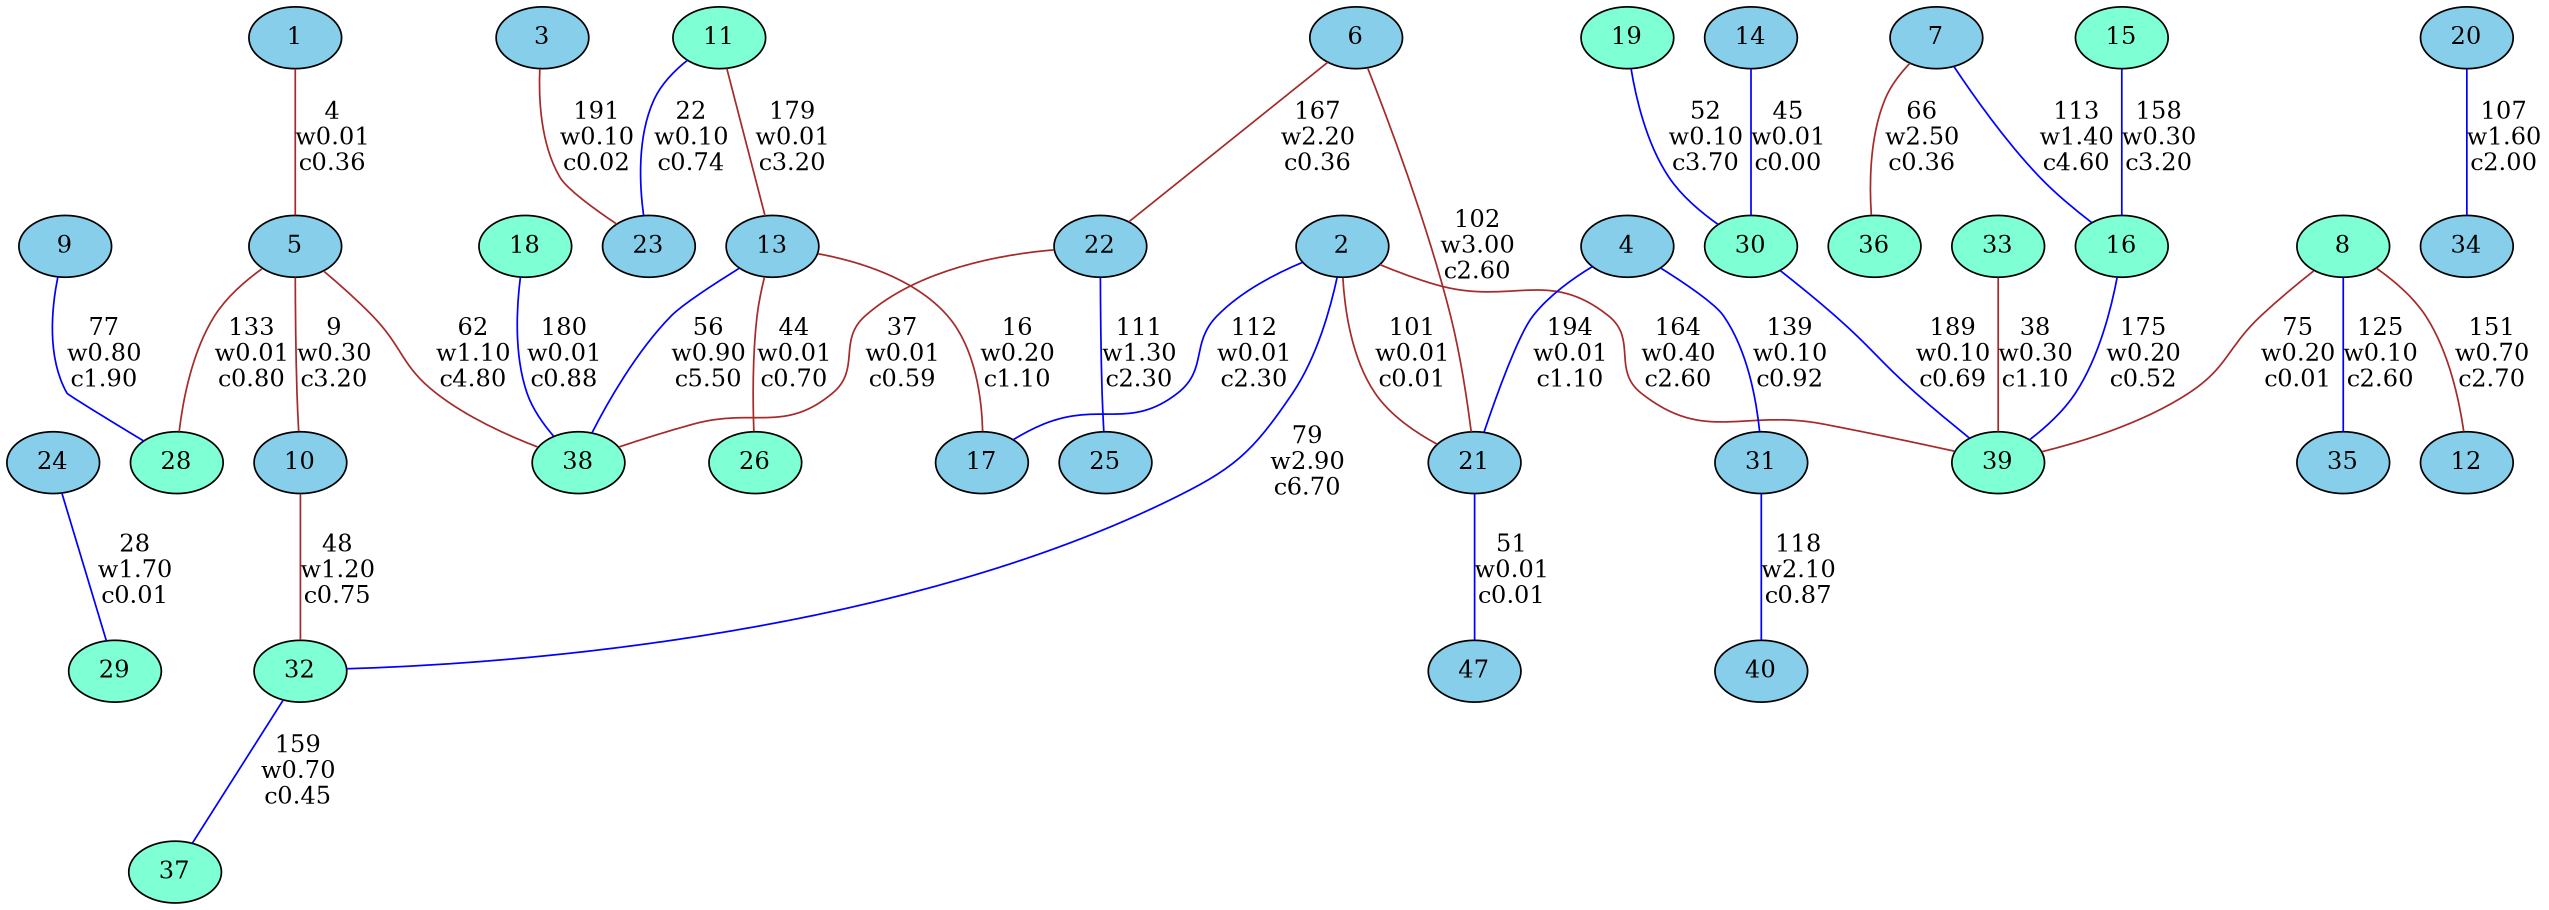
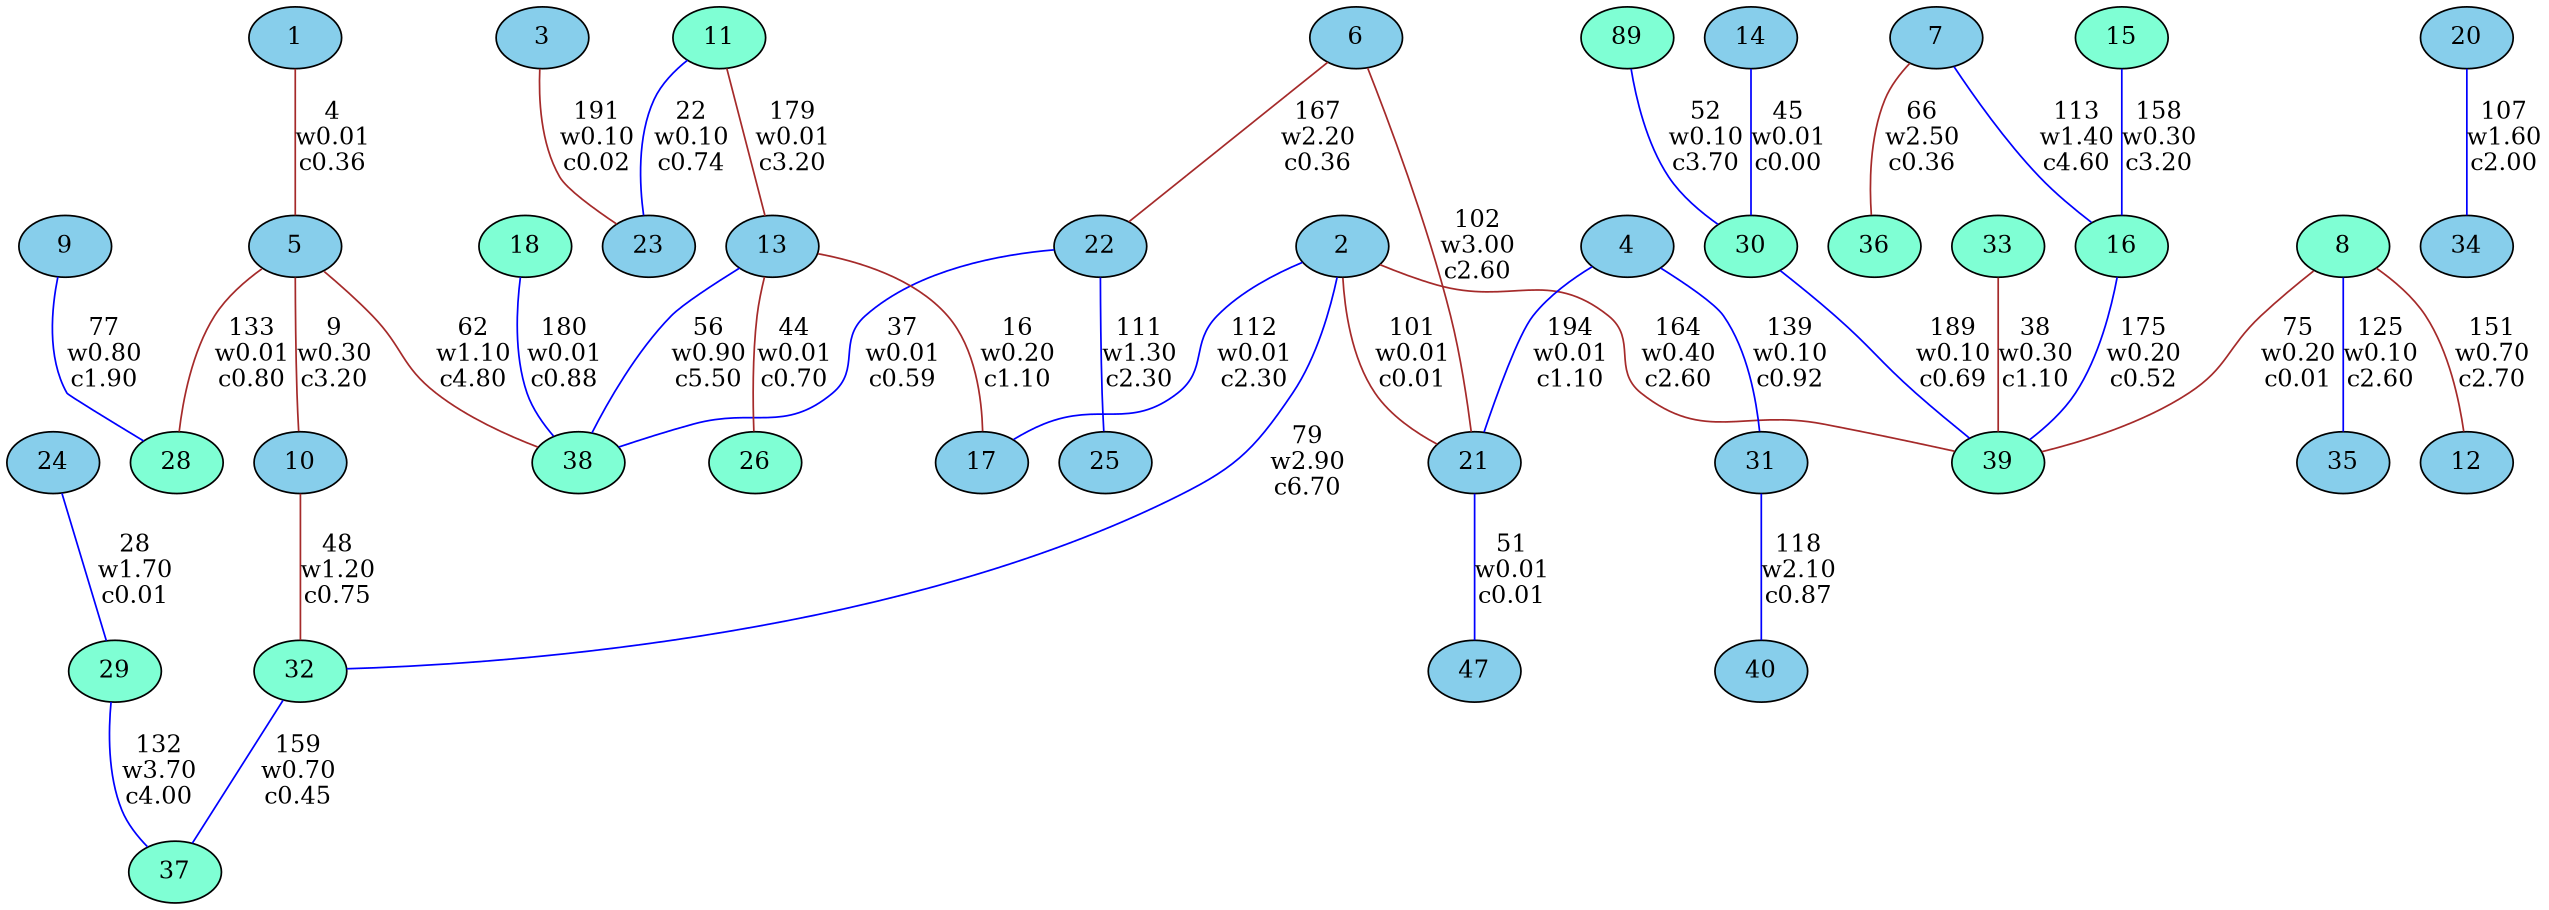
node "19": label "19" -> "89"
edge "22" -- "38": color brown -> blue
edge "29" -- "37": added, label "132 w3.70 c4.00"
